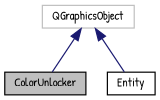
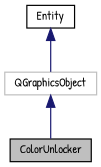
edge "Entity" -> "QGraphicsObject": reversed
